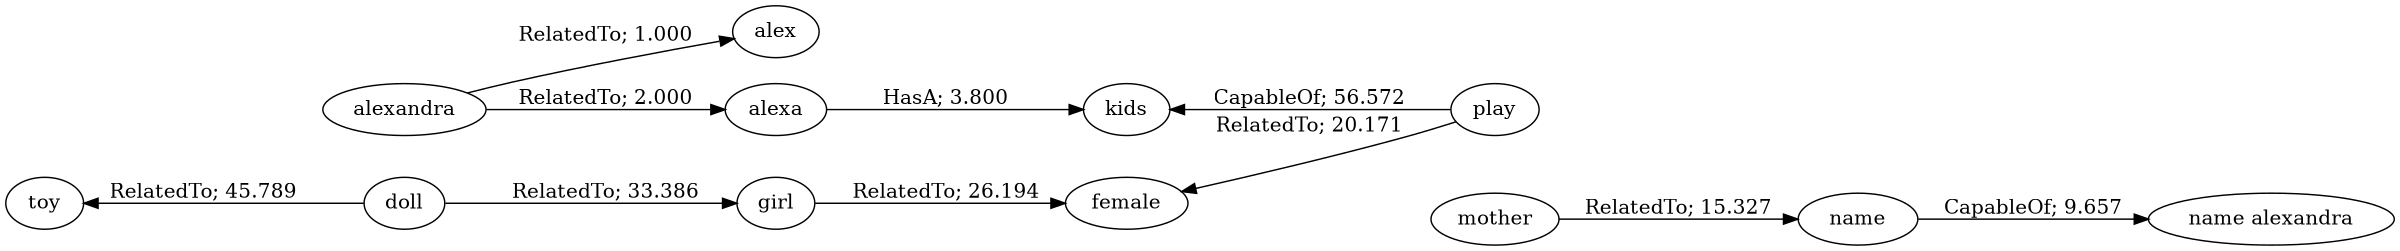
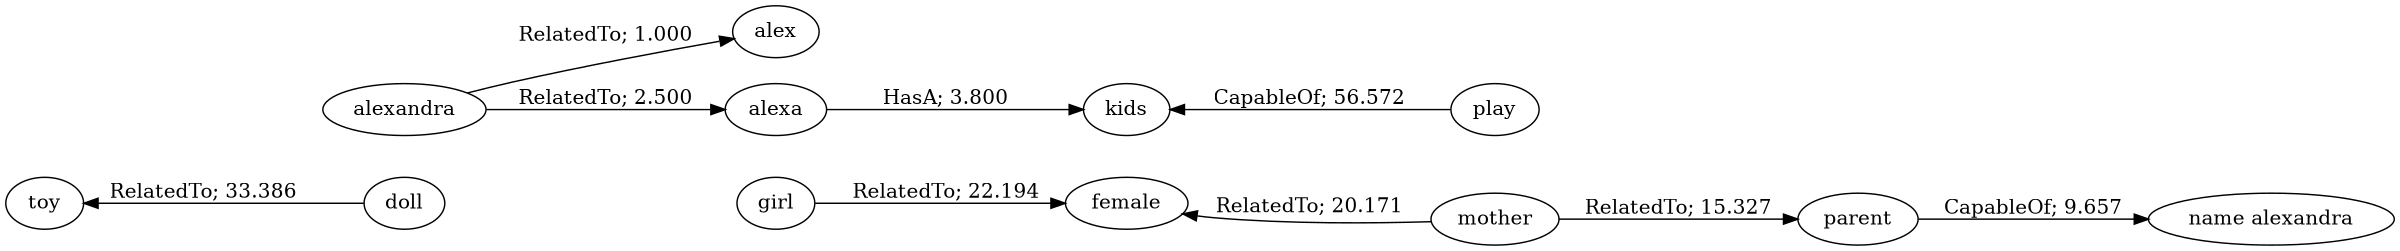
edge "alexandra" -> "alexa": label "RelatedTo; 2.000" -> "RelatedTo; 2.500"
edge "play" -> "female": now "mother" -> "female"
edge "doll" -> "toy": label "RelatedTo; 45.789" -> "RelatedTo; 33.386"
edge "girl" -> "female": label "RelatedTo; 26.194" -> "RelatedTo; 22.194"
edge "doll" -> "girl": removed, label "RelatedTo; 33.386"
node "name": label "name" -> "parent"
